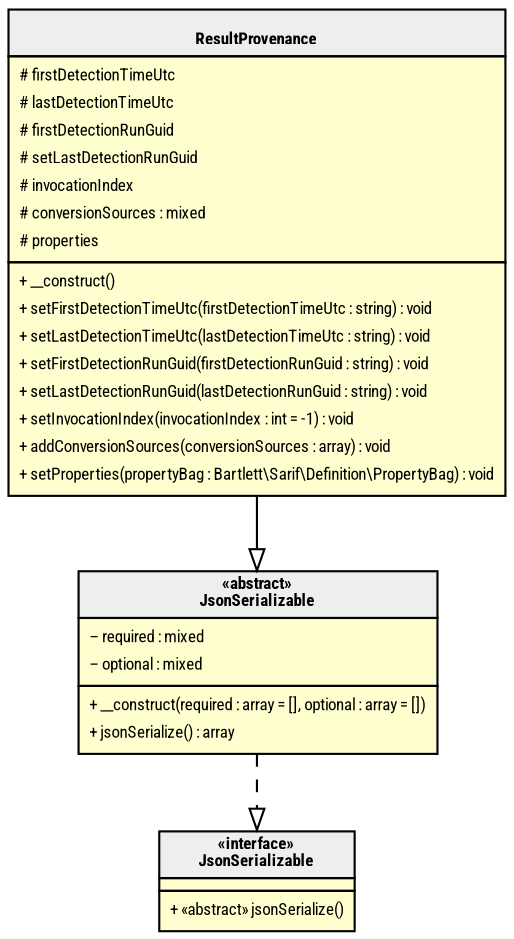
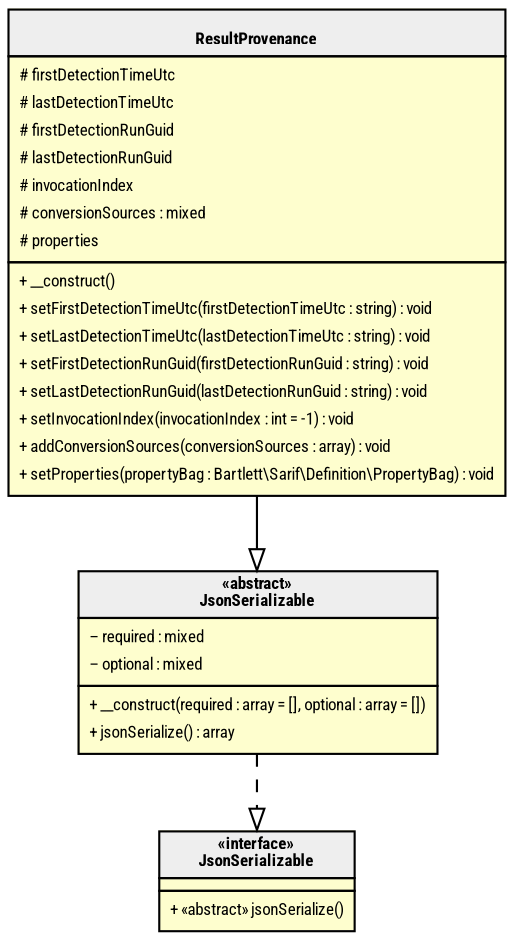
node "ResultProvenance": text "# setLastDetectionRunGuid" -> "# lastDetectionRunGuid"
